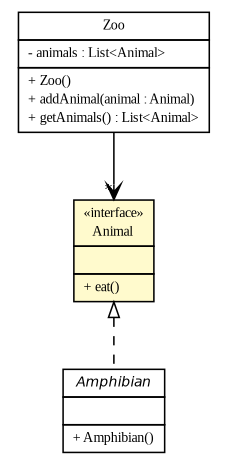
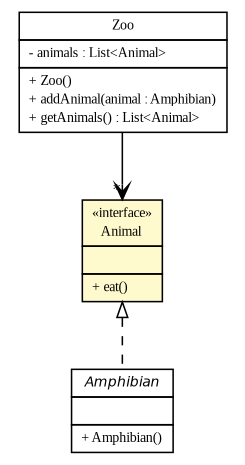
node "Zoo": text "+ addAnimal(animal : Animal)" -> "+ addAnimal(animal : Amphibian)"
